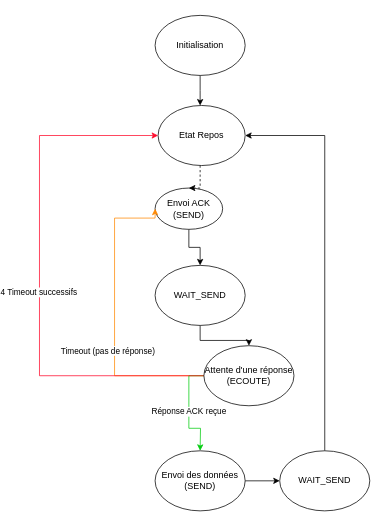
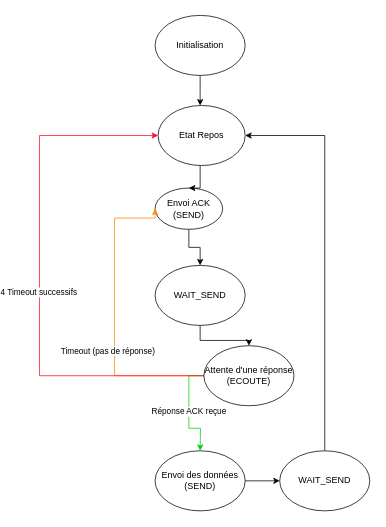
edge "Etat Repos" -> "Envoi ACK (SEND)": style dashed -> solid
